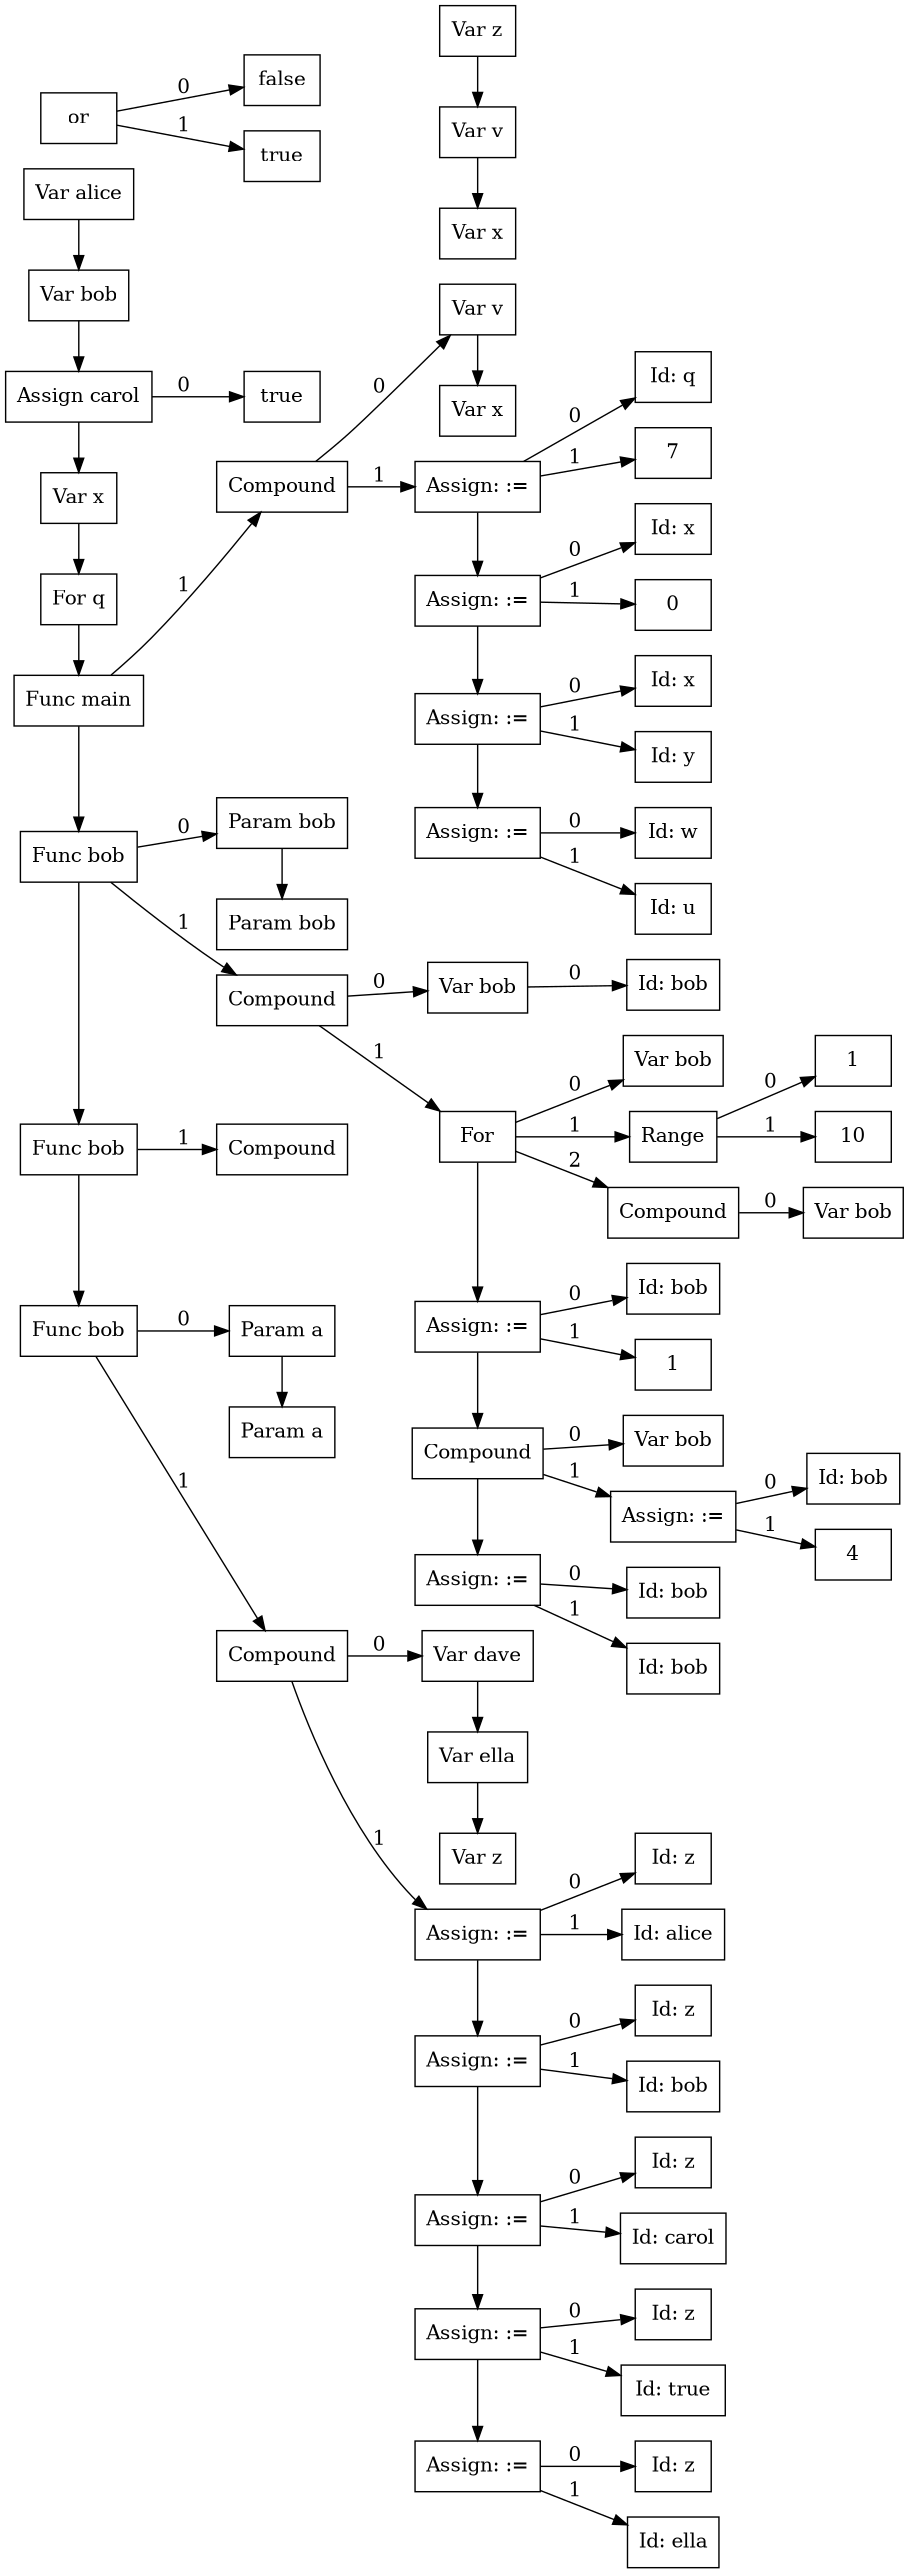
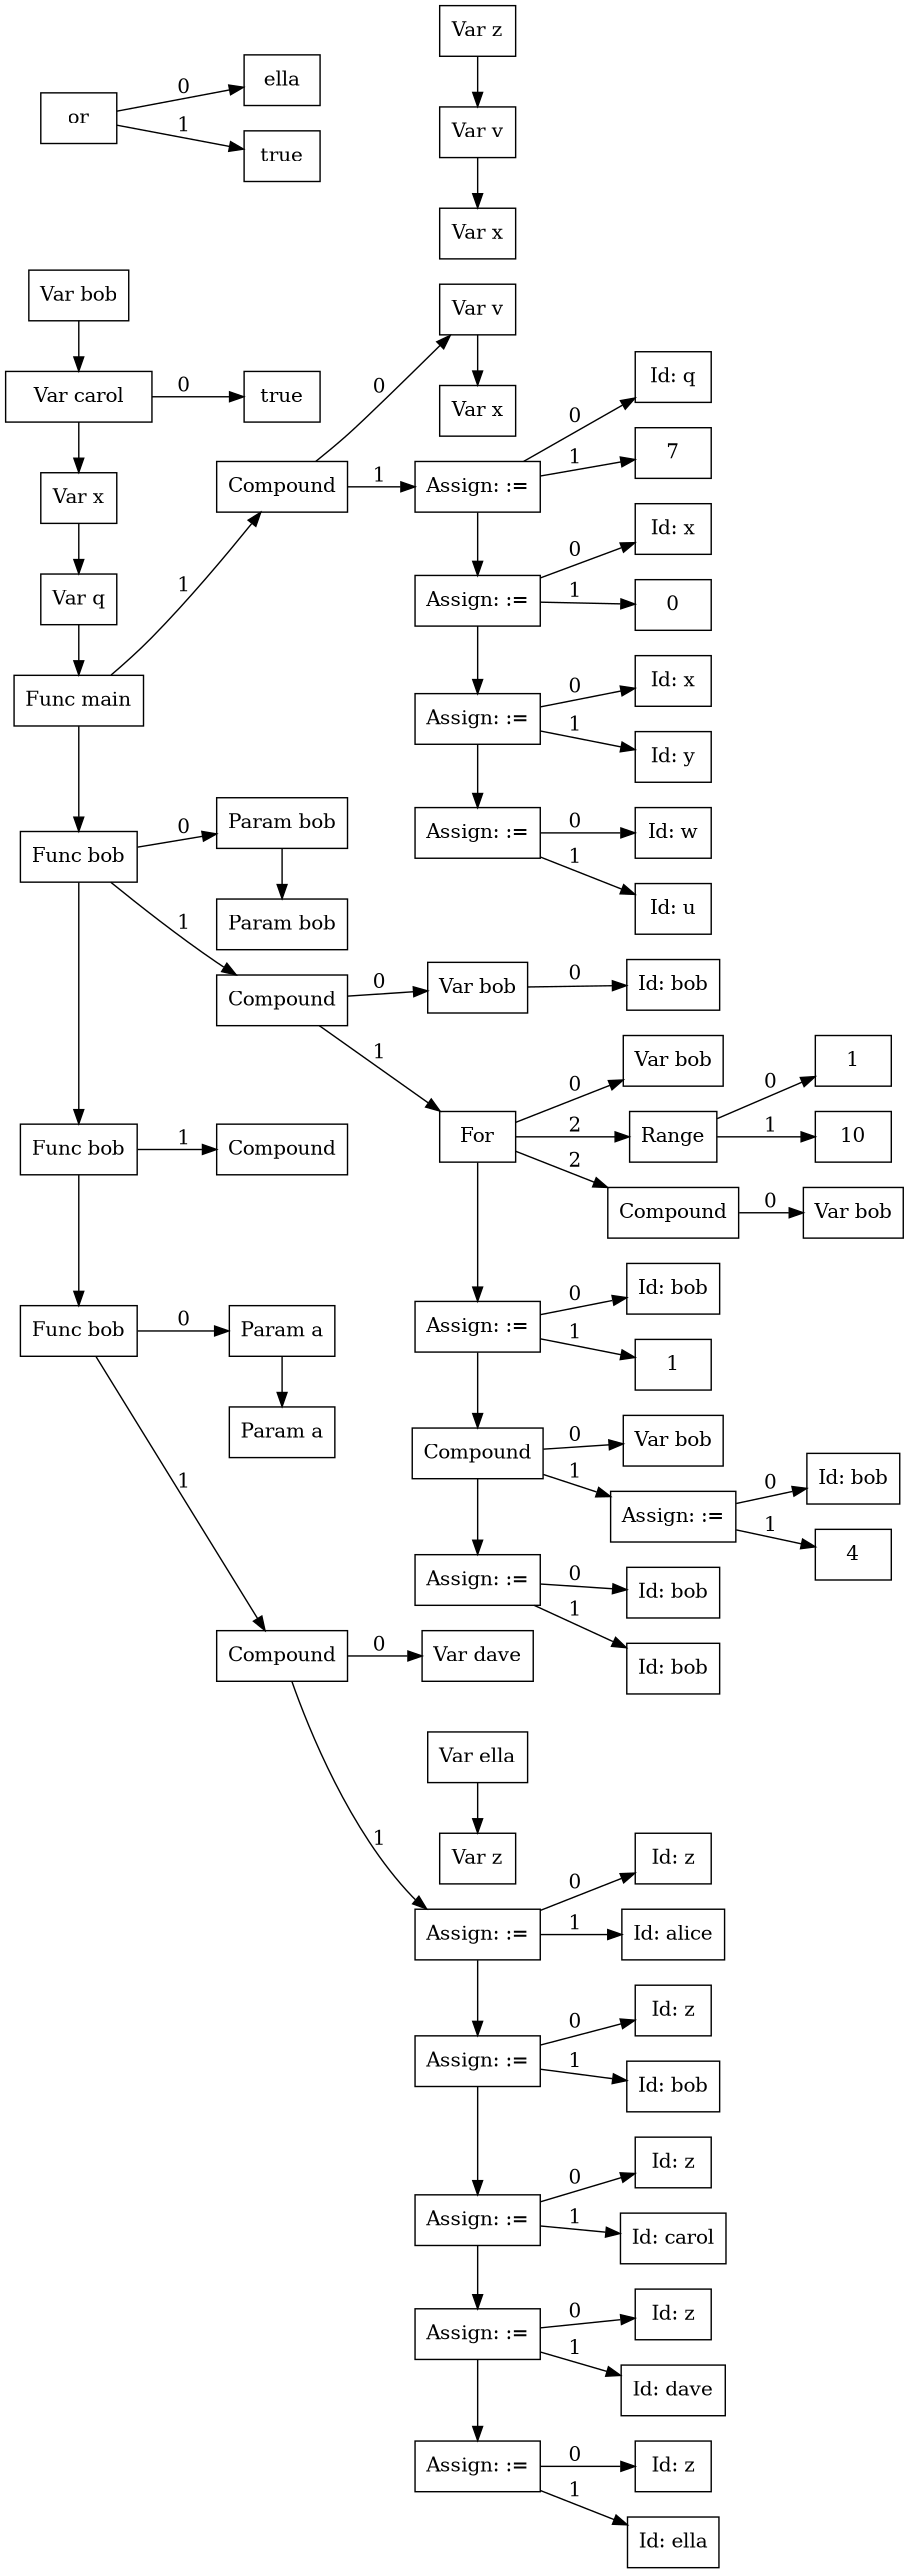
node "false": label "false" -> "ella"
node "Var alice": removed
node "Assign carol": label "Assign carol" -> "Var carol"
node "For q": label "For q" -> "Var q"
edge "For" -> "Range": label "1" -> "2"
edge "Var dave" -> "Var ella": removed
node "Id: true": label "Id: true" -> "Id: dave"
